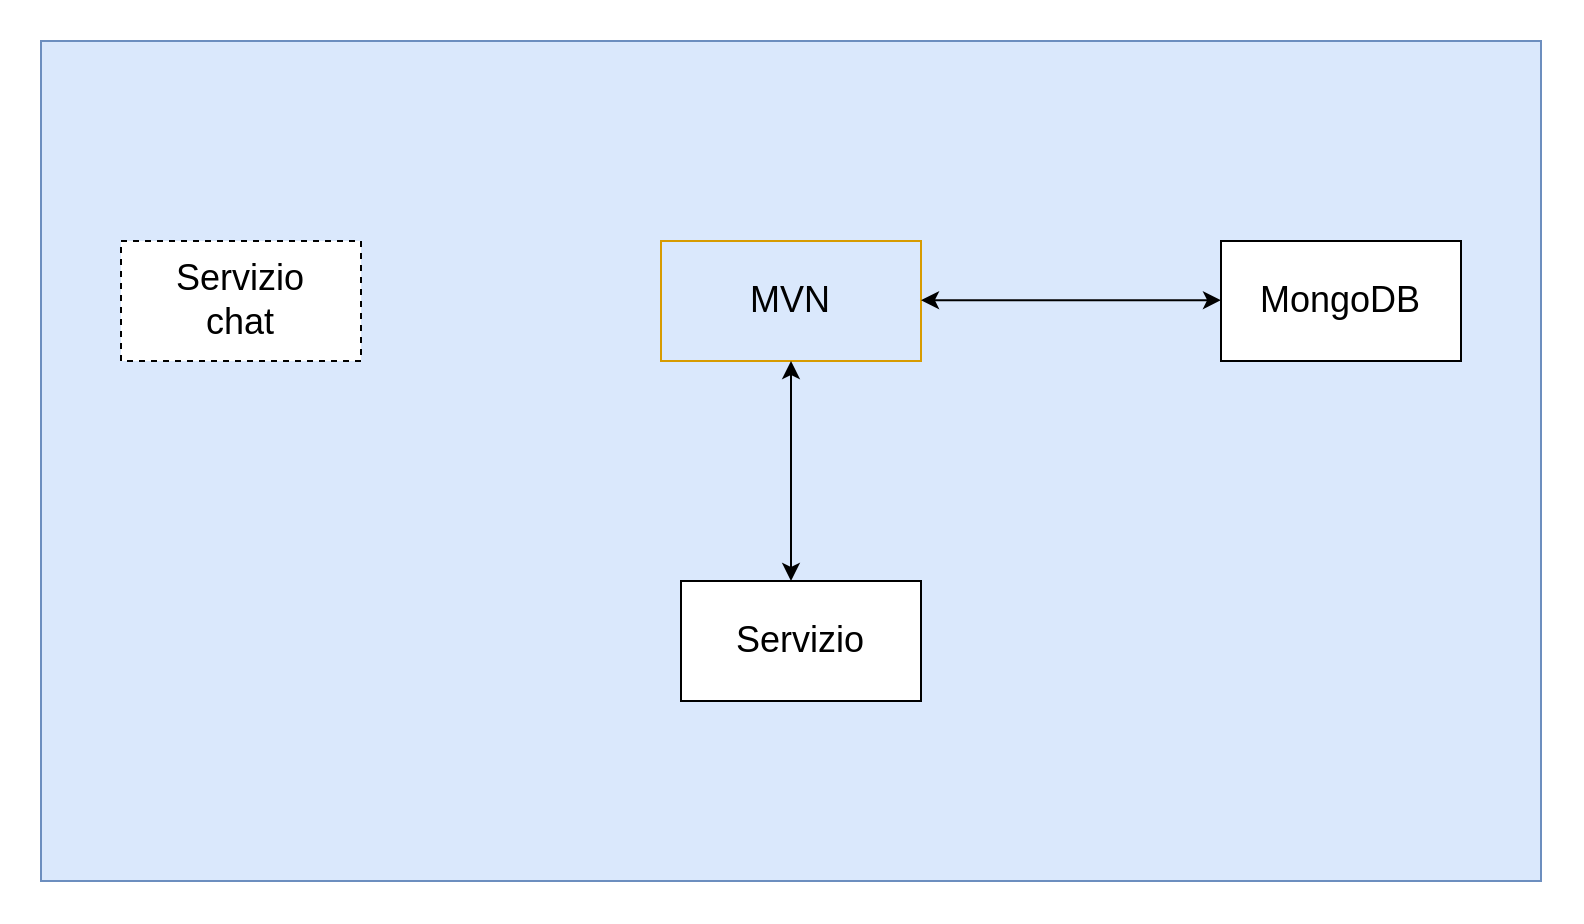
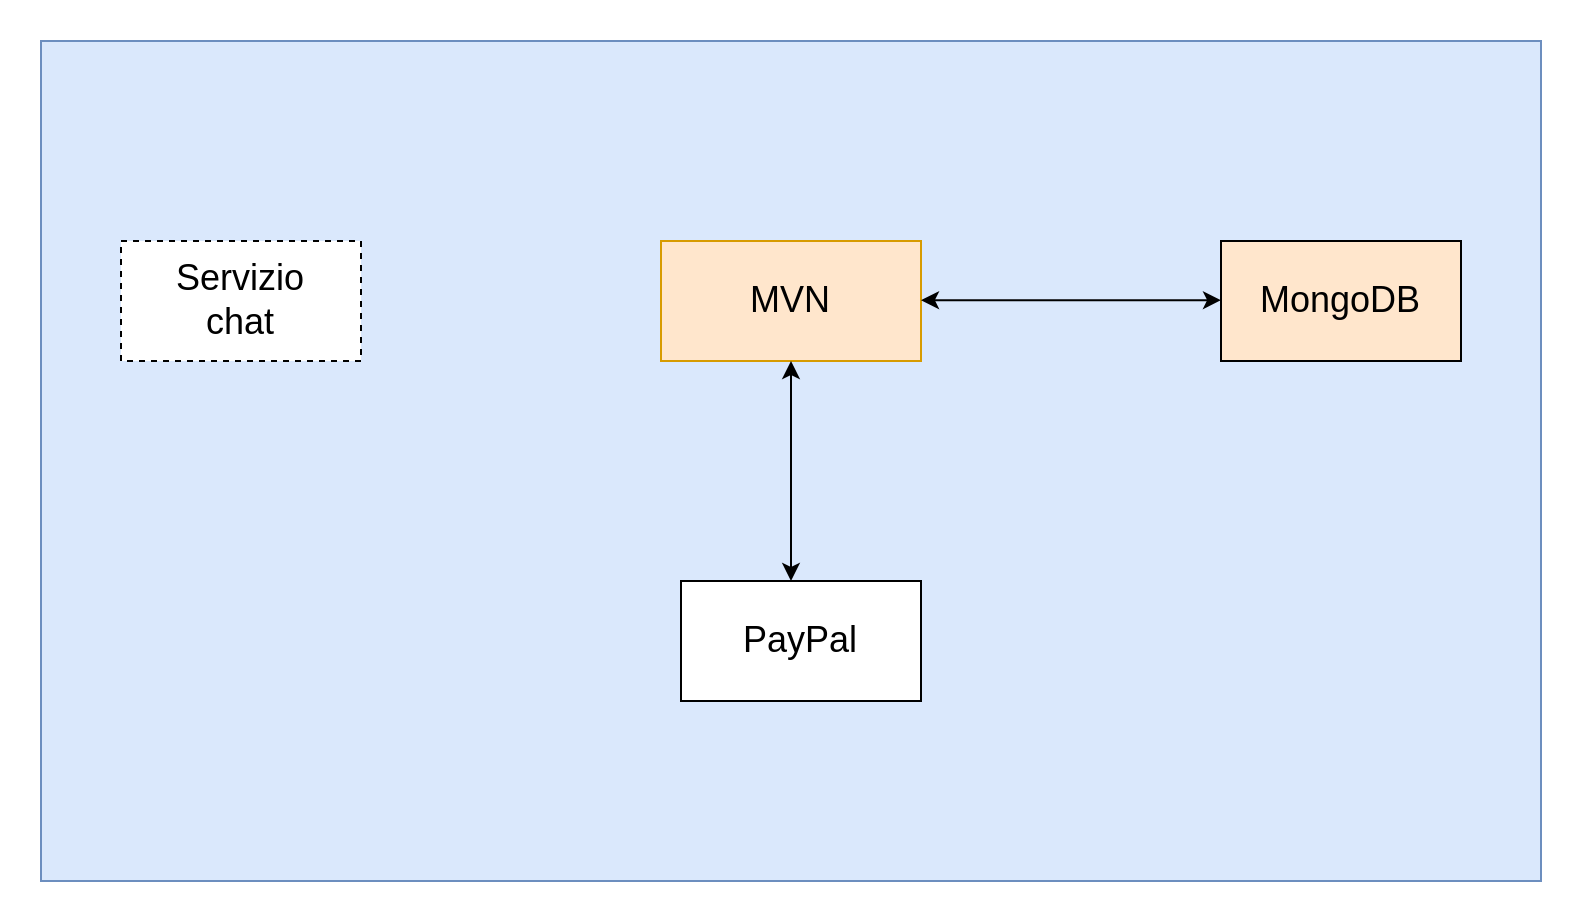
node "MVN": fillcolor #dae8fc -> #ffe6cc
node "MongoDB": fillcolor #ffffff -> #ffe6cc
node "Servizio": label "Servizio" -> "PayPal"
